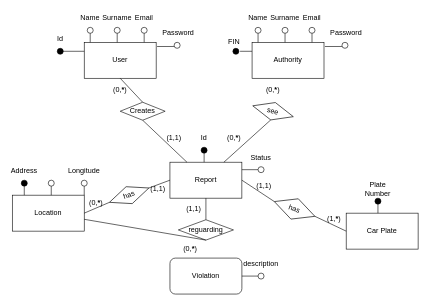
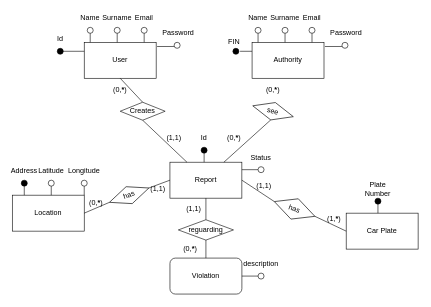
node "Latitude": added
edge "Location" -- "reguarding": now "Violation" -- "reguarding"
